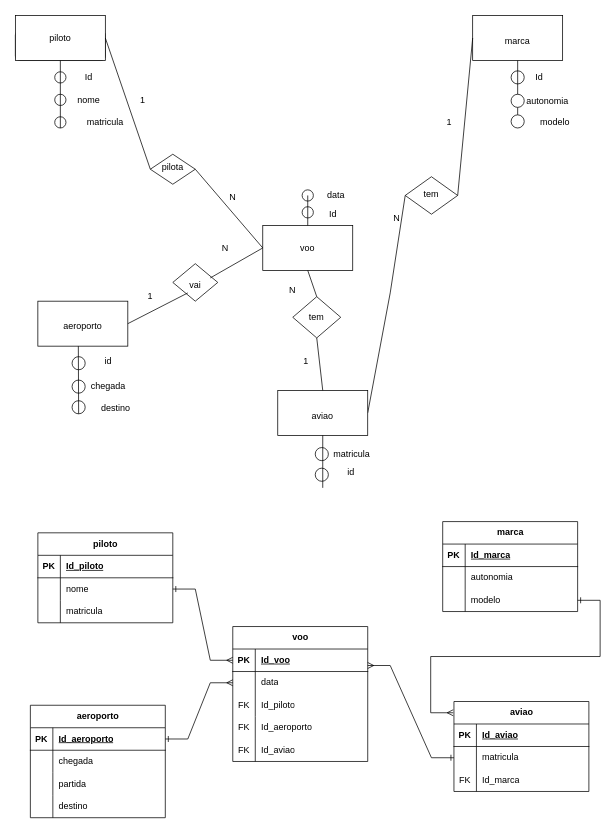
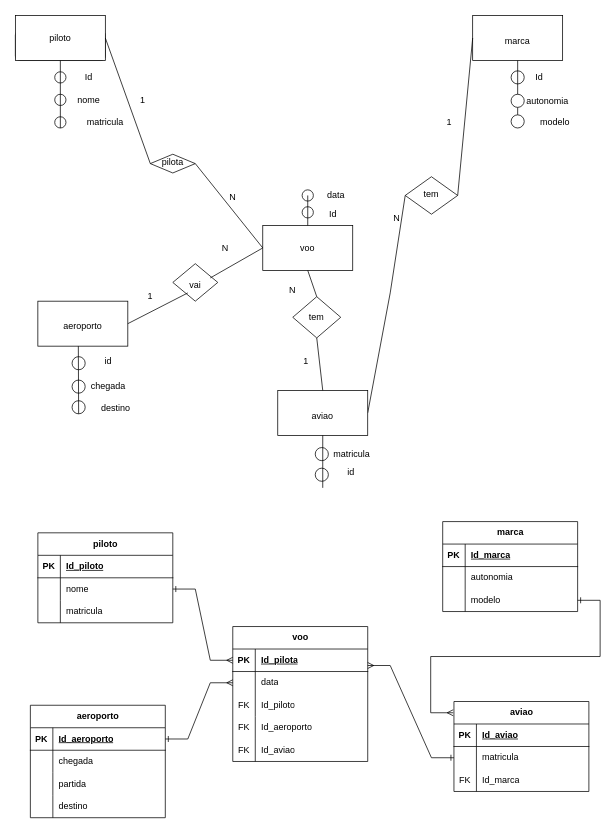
node "pilota": size 45x30 -> 45x19
node "Id_voo": label "Id_voo" -> "Id_pilota"
